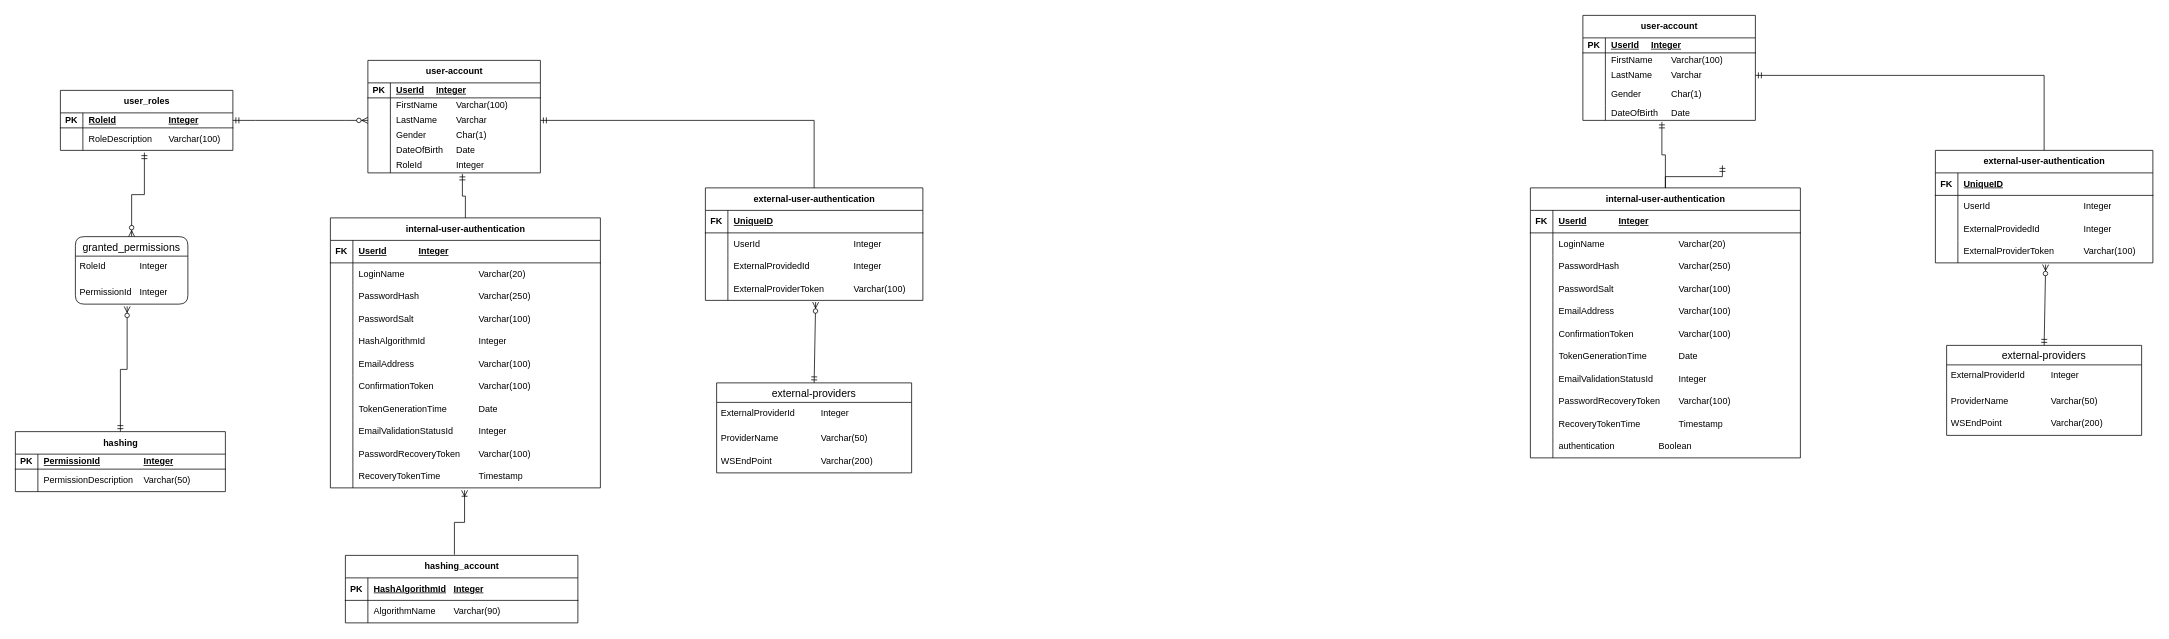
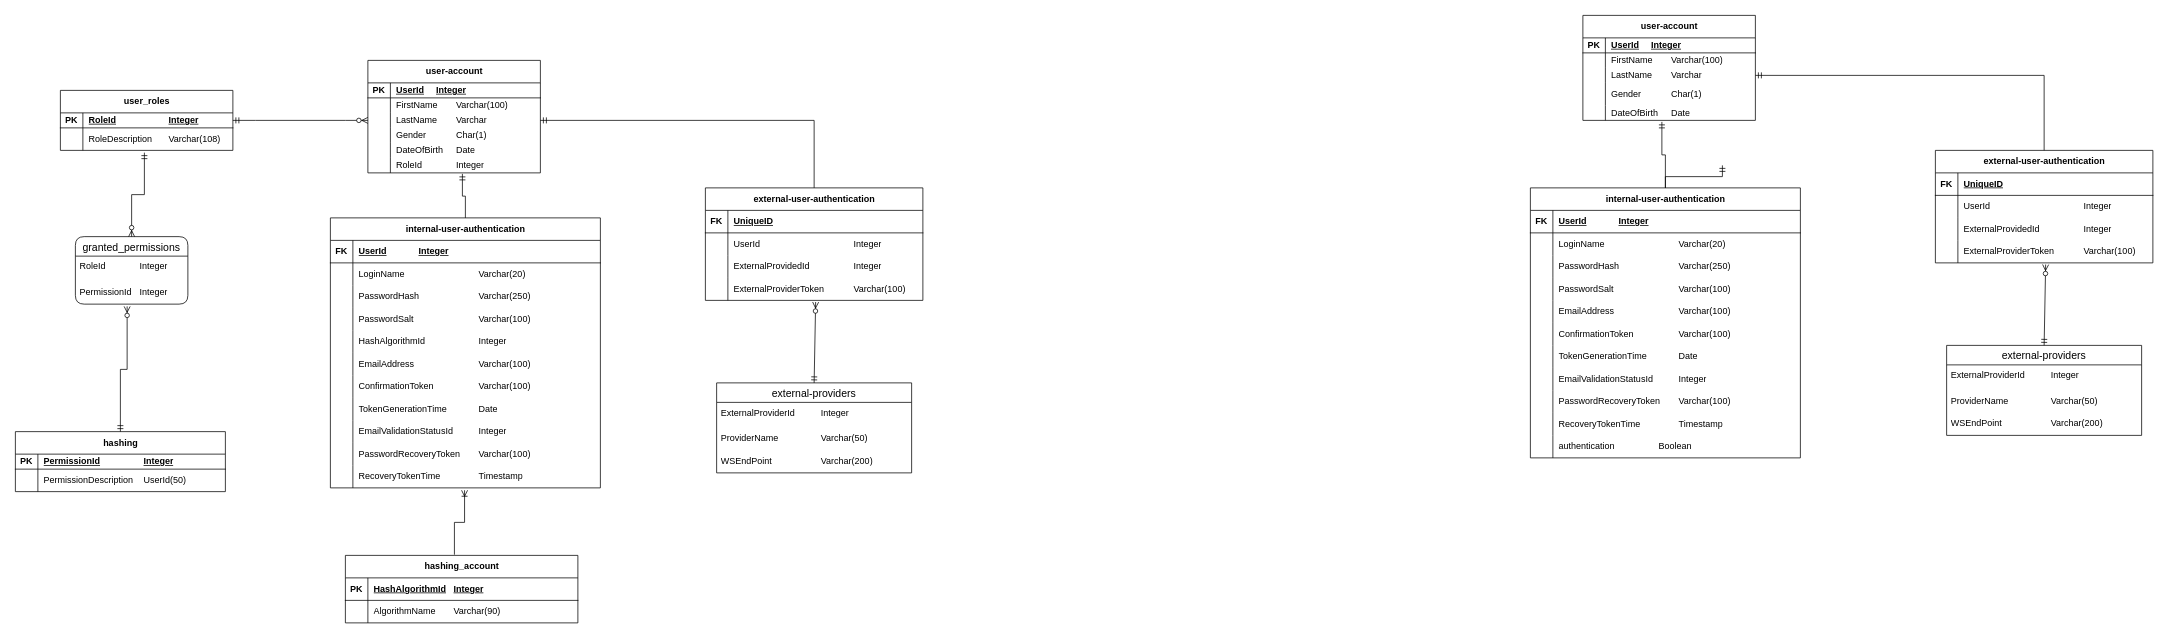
node "RoleDescription Varchar(100)": label "RoleDescription Varchar(100)" -> "RoleDescription Varchar(108)"
node "PermissionDescription Varchar(50)": label "PermissionDescription Varchar(50)" -> "PermissionDescription UserId(50)"
